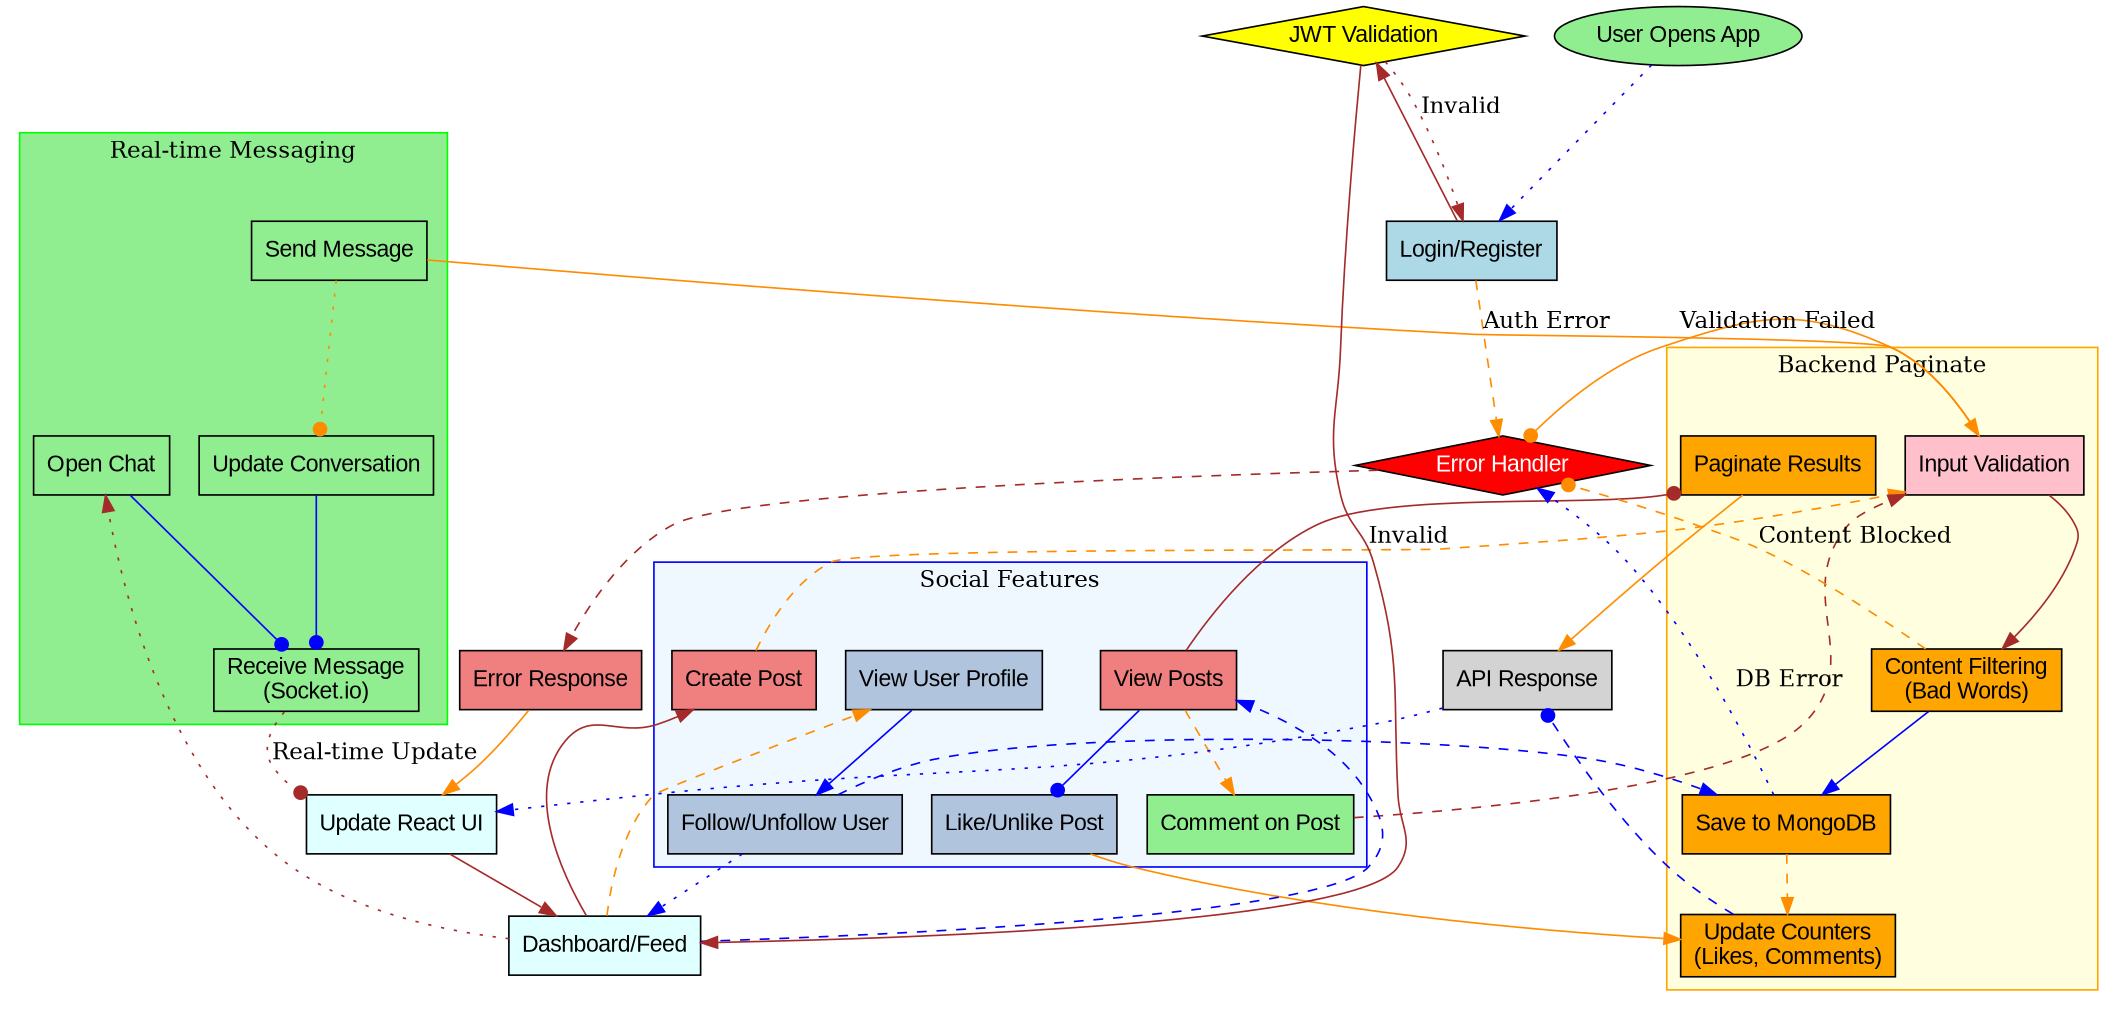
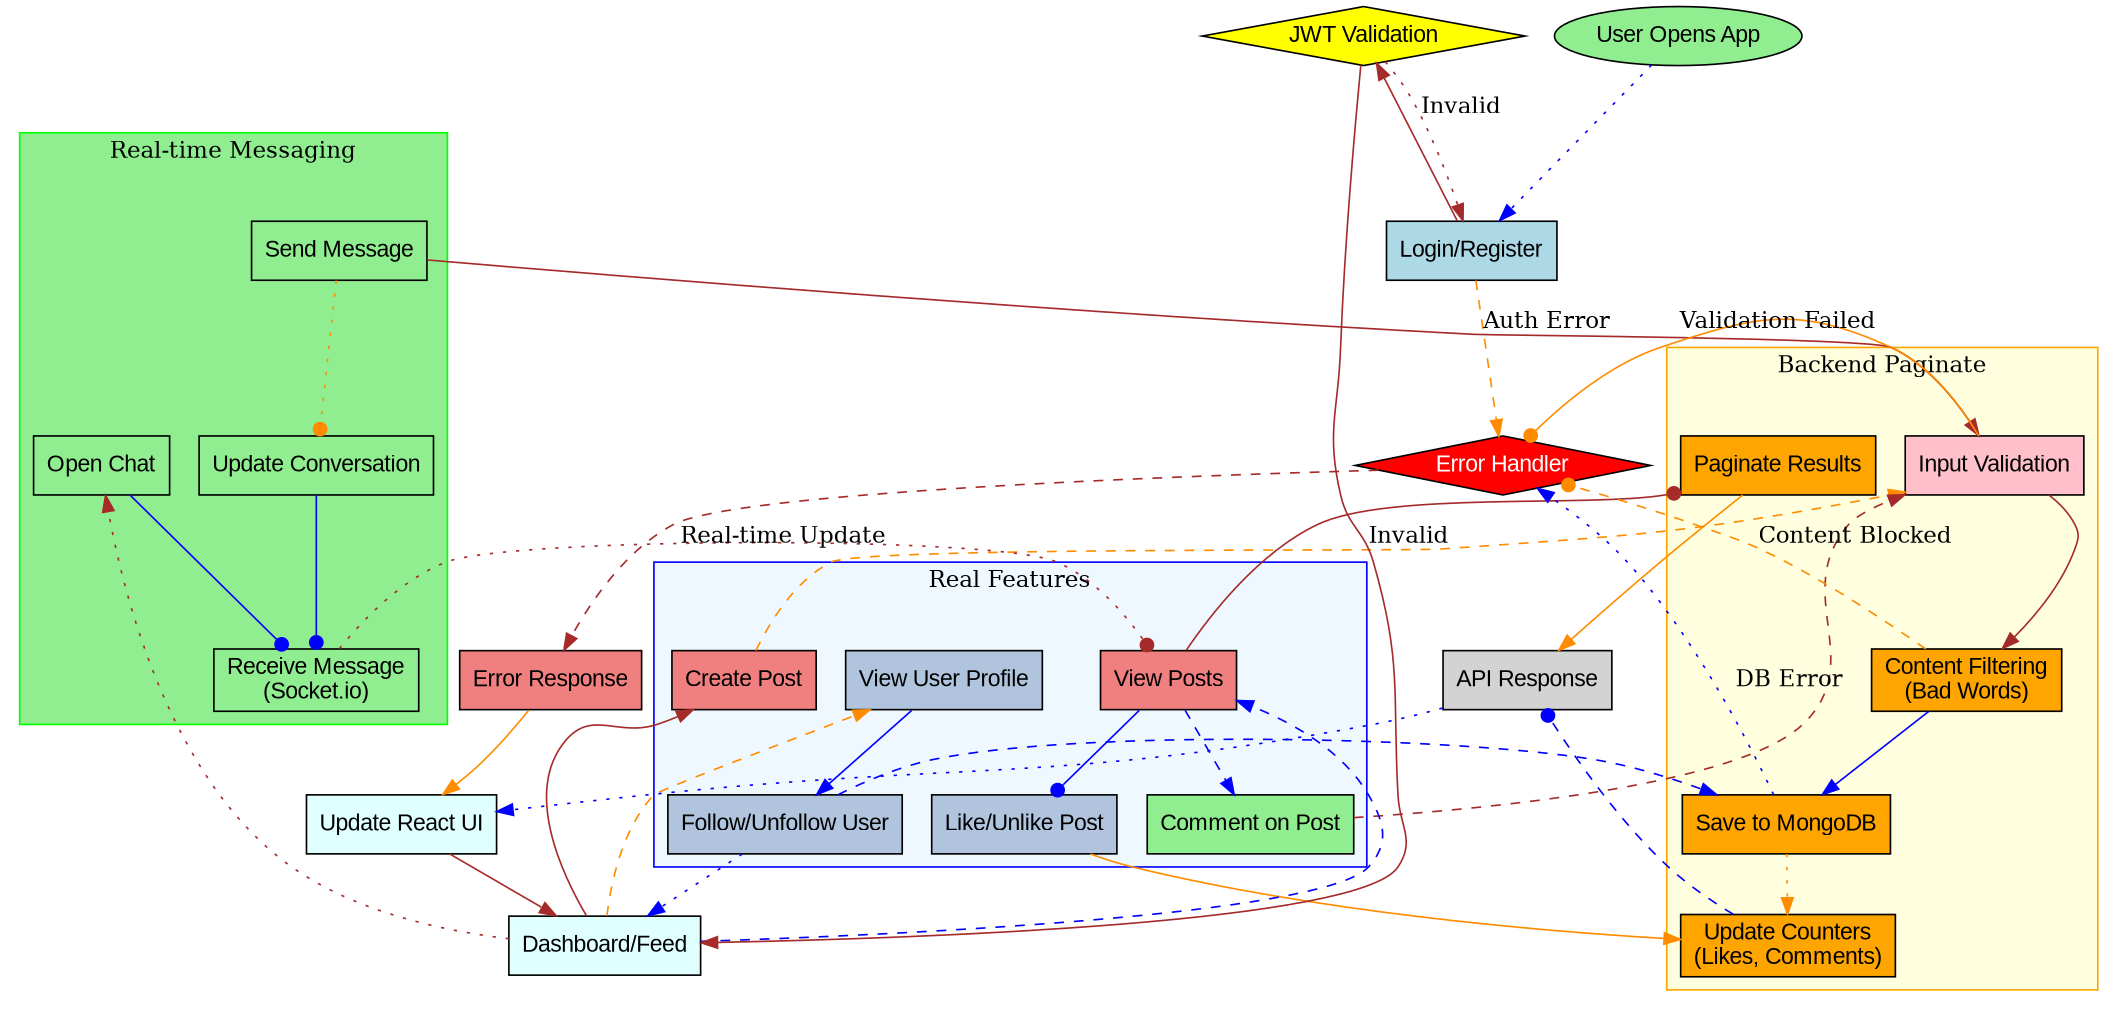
edge "Send Message" -> "Input Validation": color darkorange -> brown
cluster "Social Features": label "Social Features" -> "Real Features"
edge "View Posts" -> "Comment on Post": color darkorange -> blue
edge "Receive Message (Socket.io)" -> "Update React UI": now "Receive Message (Socket.io)" -> "View Posts"
edge "Save to MongoDB" -> "Update Counters (Likes, Comments)": style dashed -> dotted
